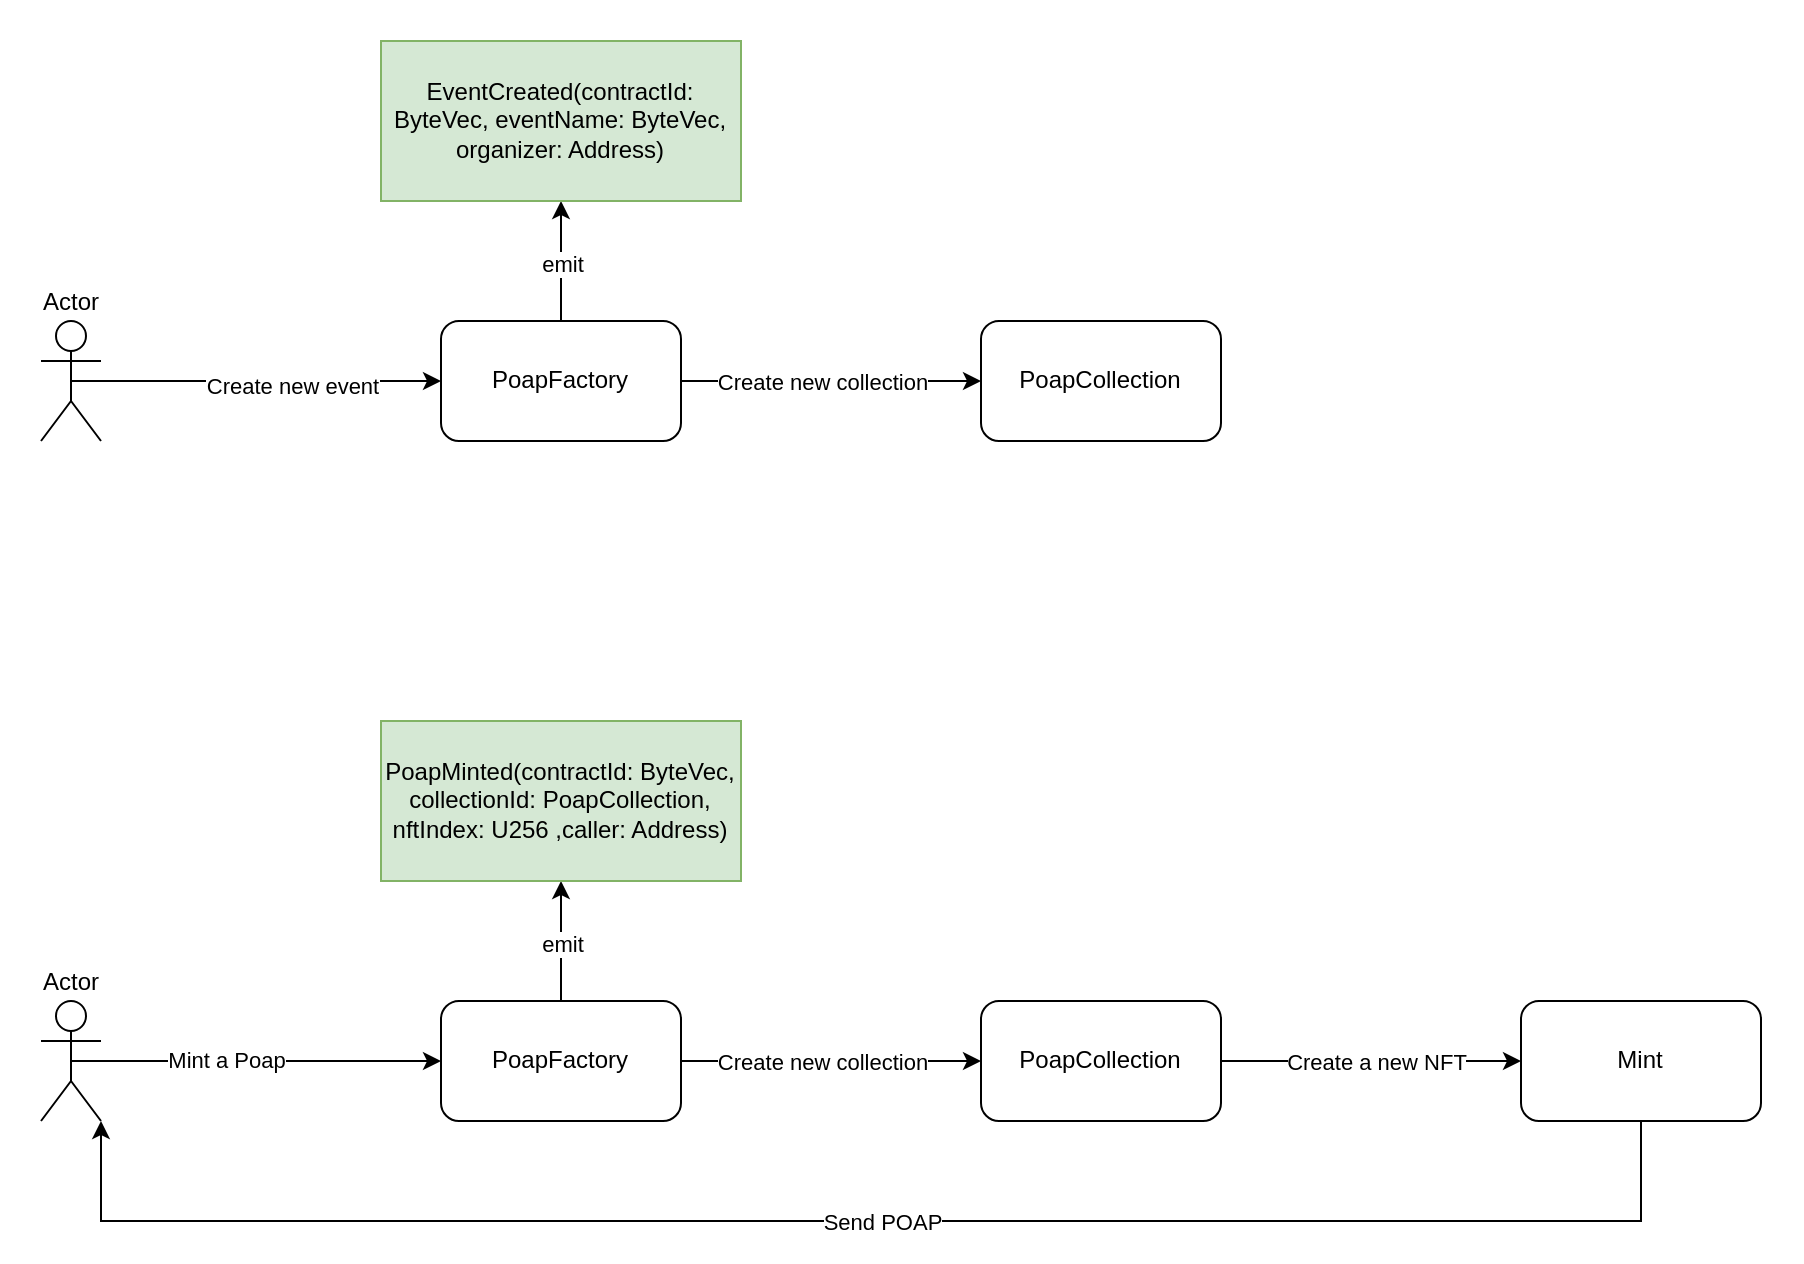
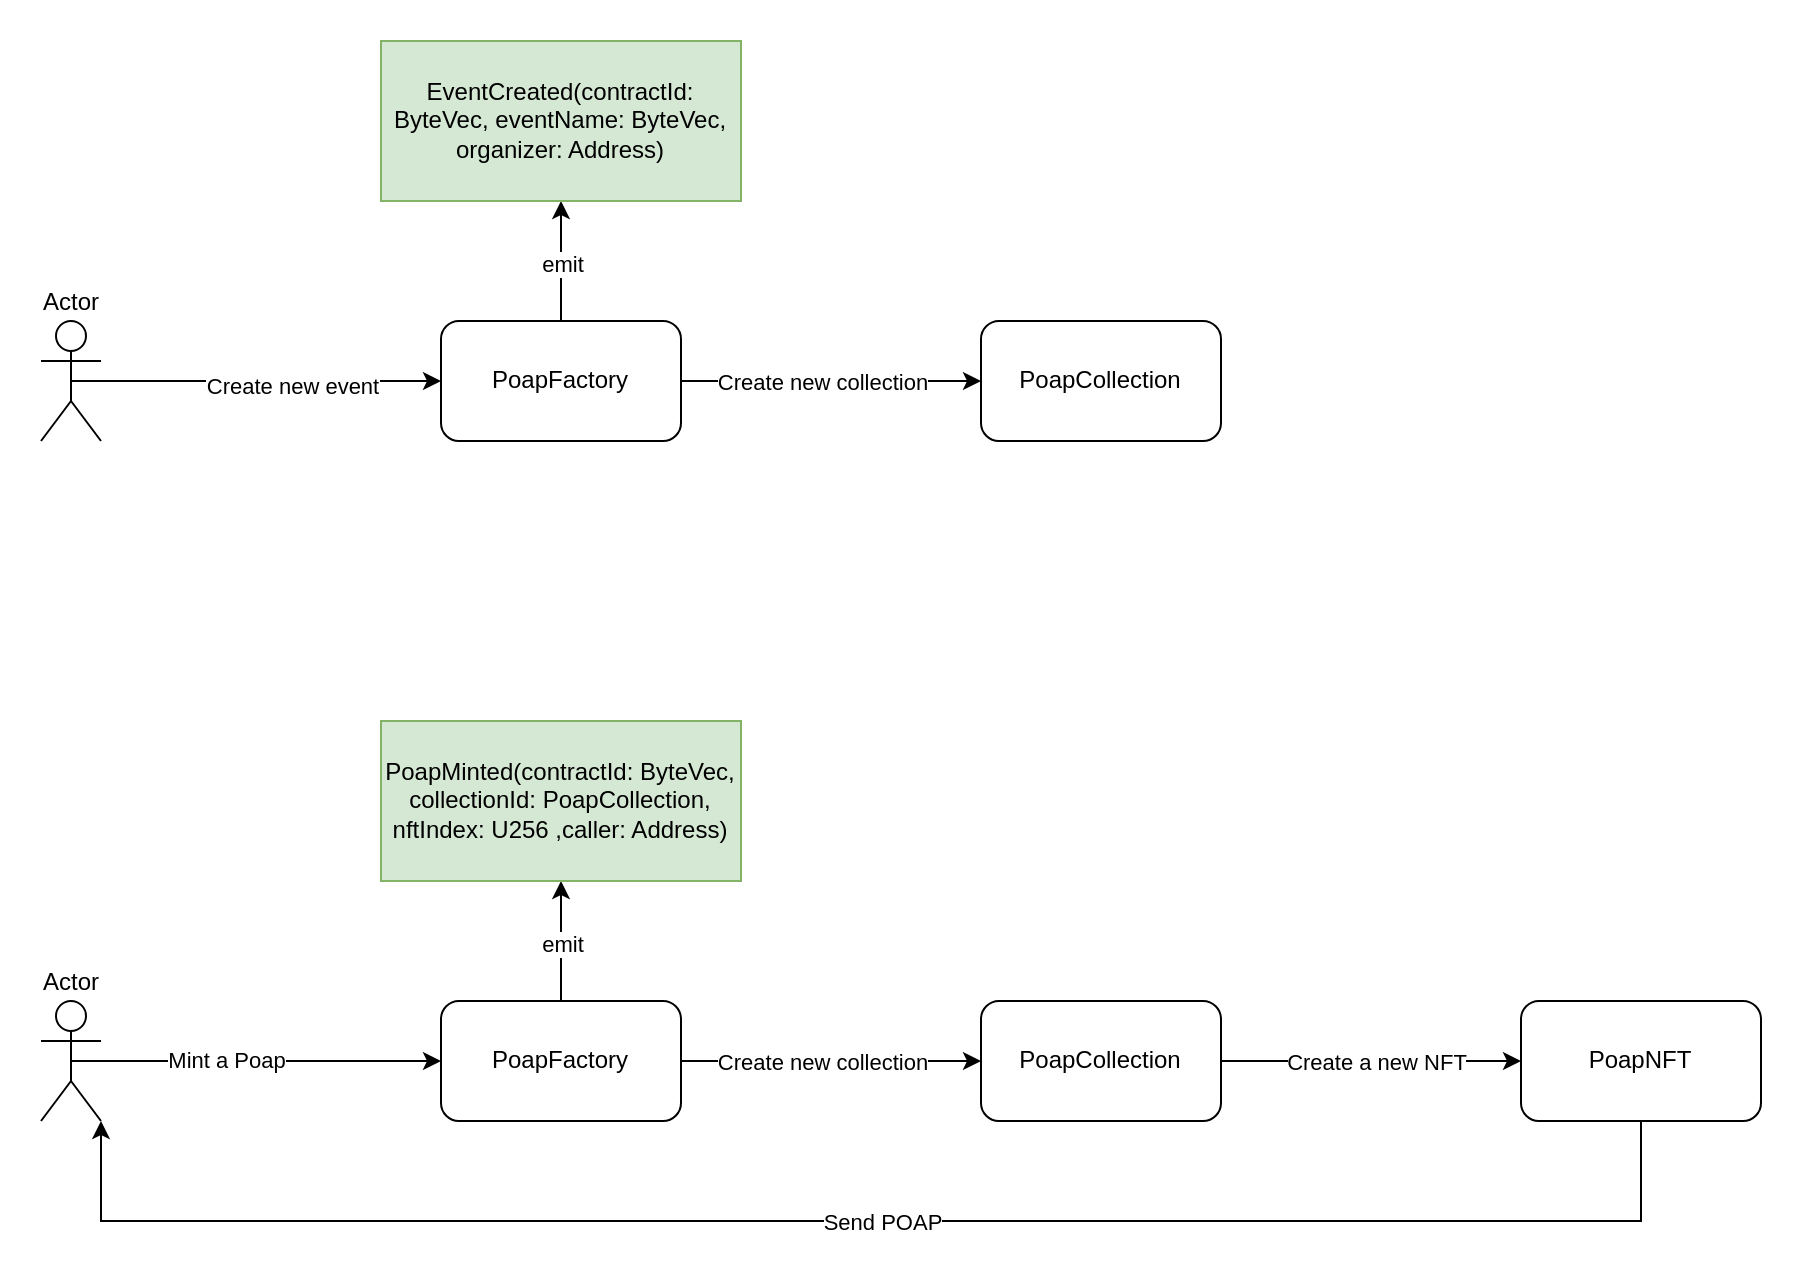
node "Mint": label "Mint" -> "PoapNFT"
